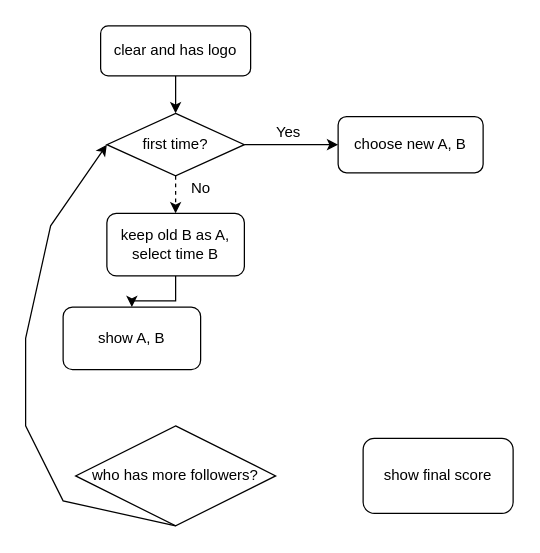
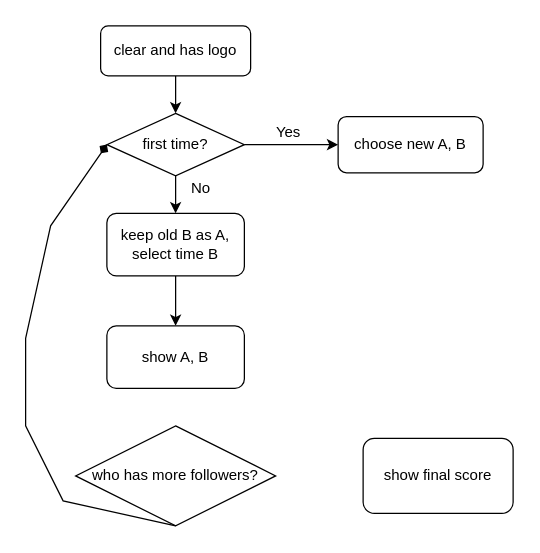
edge "who has more followers?" -> "first time?": arrowhead classic -> diamond
edge "first time?" -> "keep old B as A, select time B": style dashed -> solid
node "show A, B": moved (132, 338) -> (176, 357)
